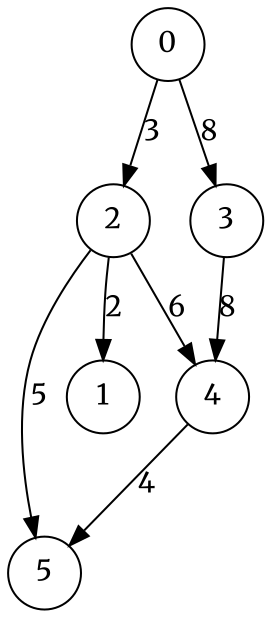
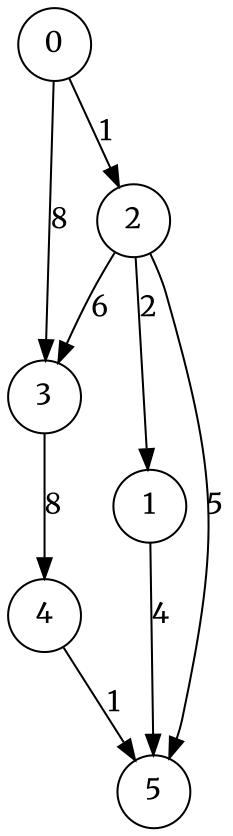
edge "0" -> "2": label "3" -> "1"
edge "2" -> "4": now "2" -> "3"
edge "4" -> "5": label "4" -> "1"
edge "1" -> "5": added, label "4"
